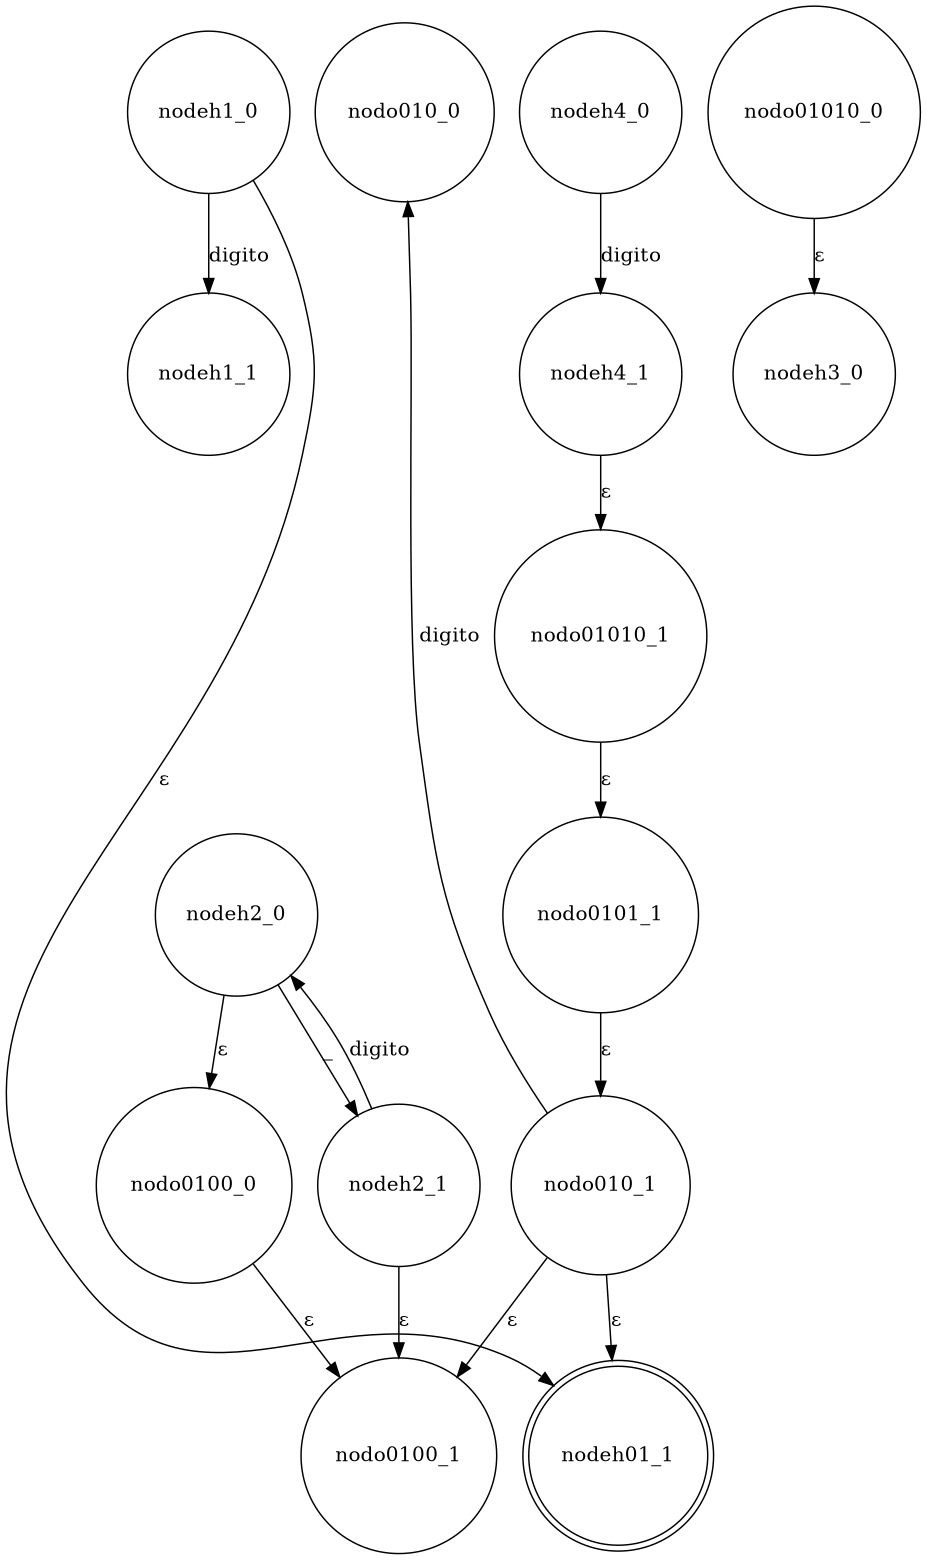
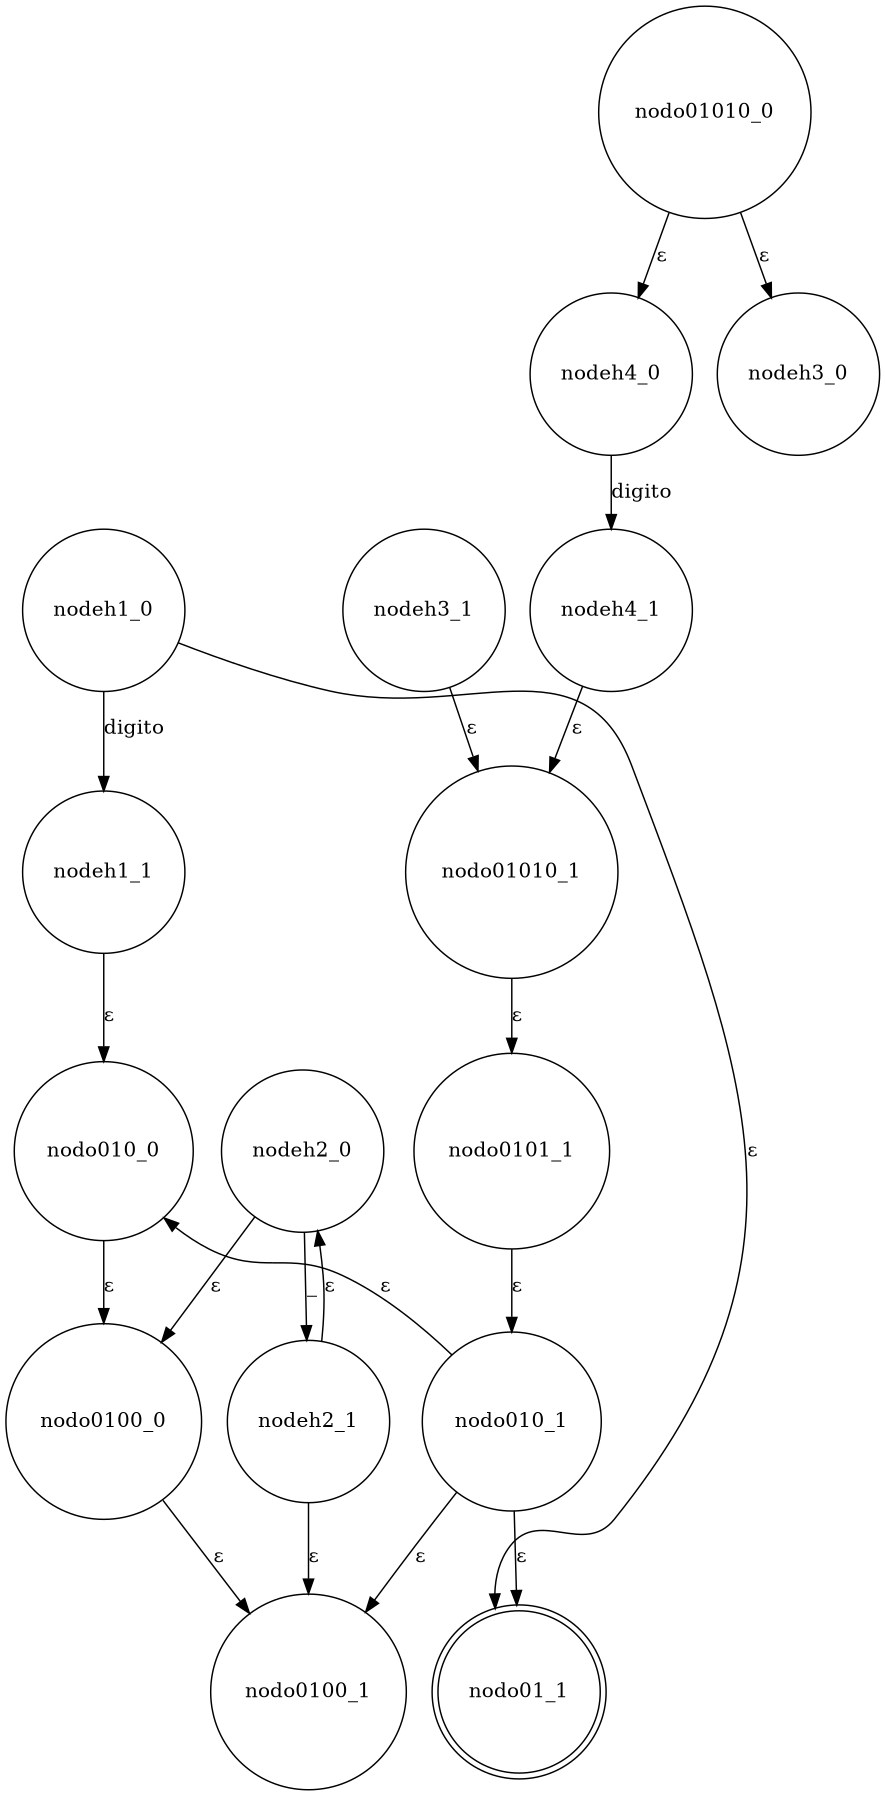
edge "nodo01010_0" -> "nodeh4_0": added, label "ε"
node "nodeh3_1": added
edge "nodo010_1" -> "nodo010_0": label "digito" -> "ε"
edge "nodeh1_1" -> "nodo010_0": added, label "ε"
edge "nodeh2_1" -> "nodeh2_0": label "digito" -> "ε"
edge "nodo010_0" -> "nodo0100_0": added, label "ε"
node "nodeh01_1": label "nodeh01_1" -> "nodo01_1"
